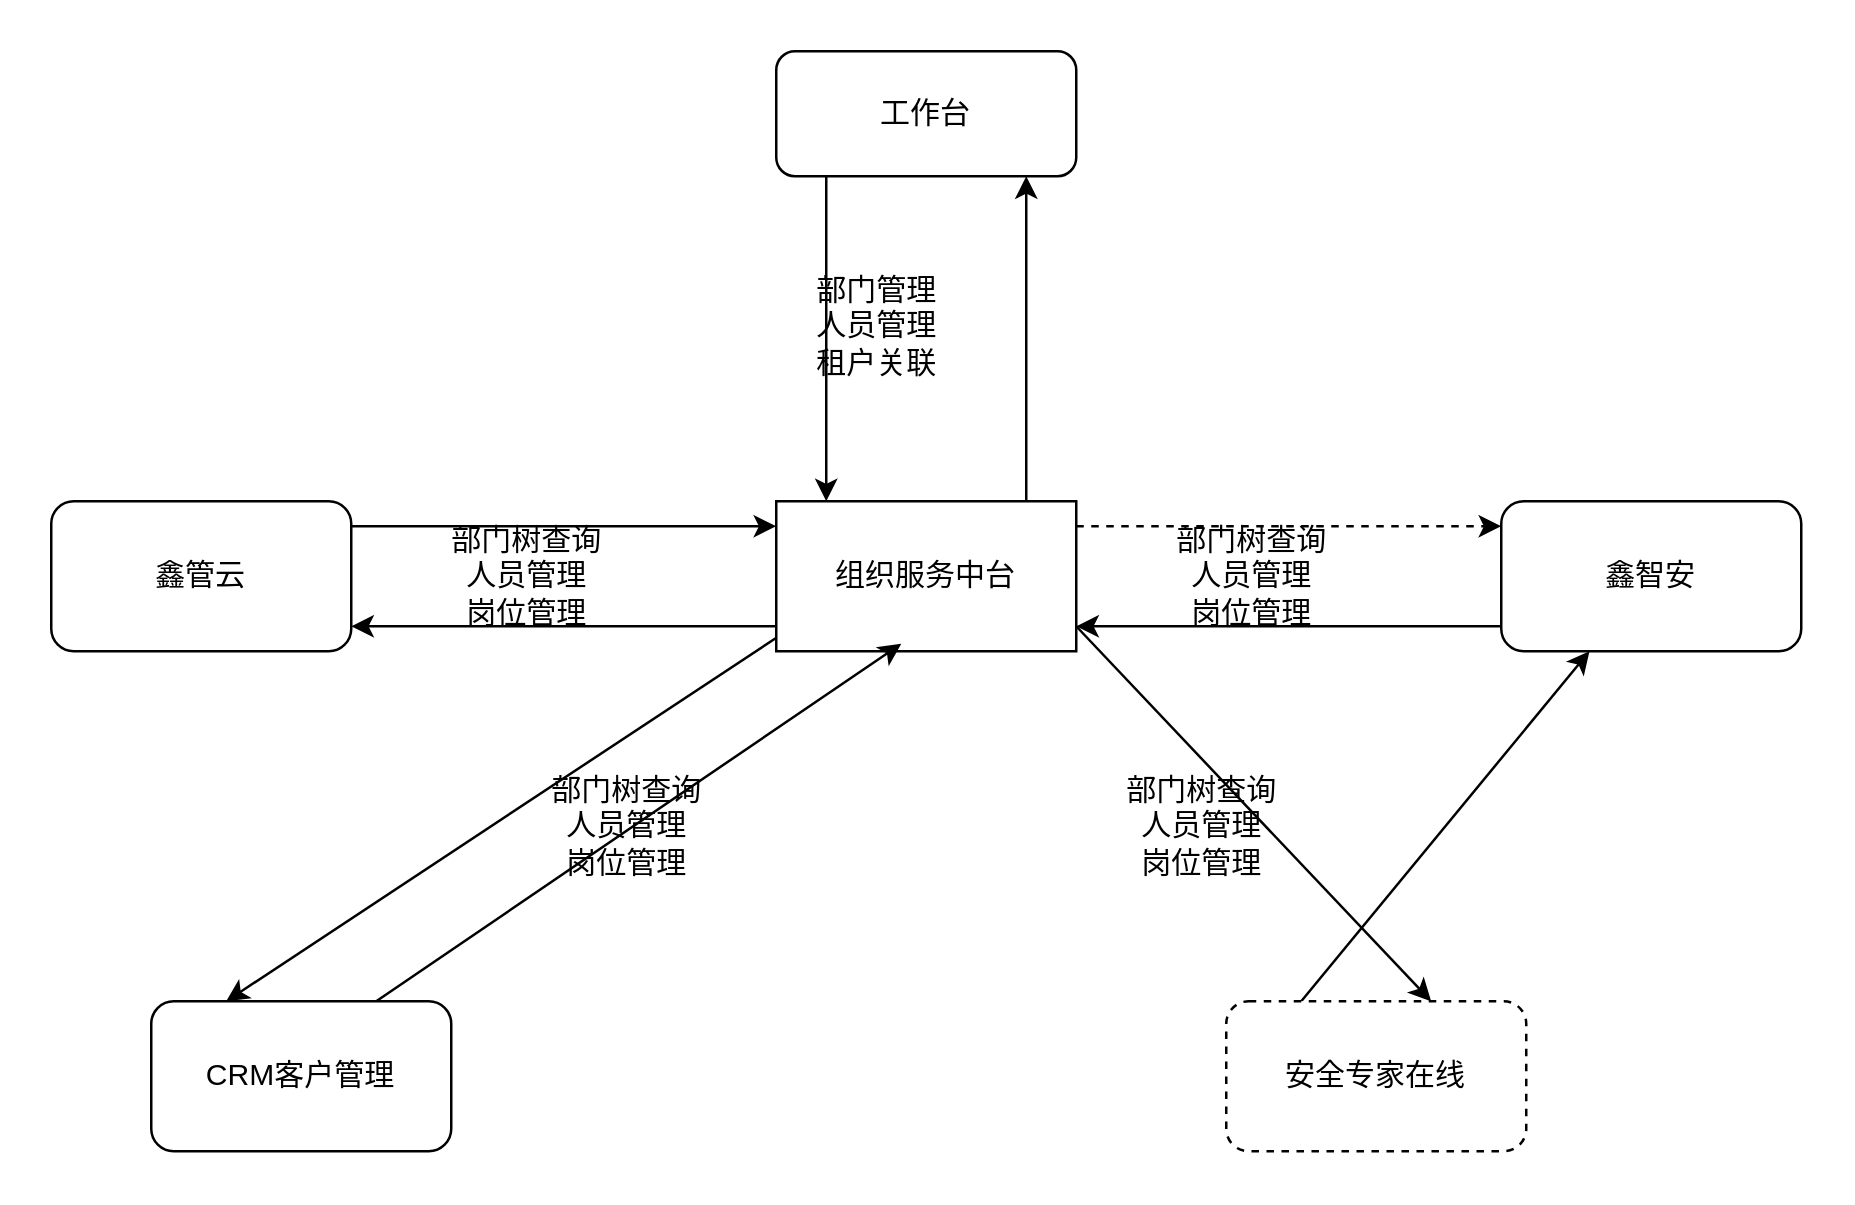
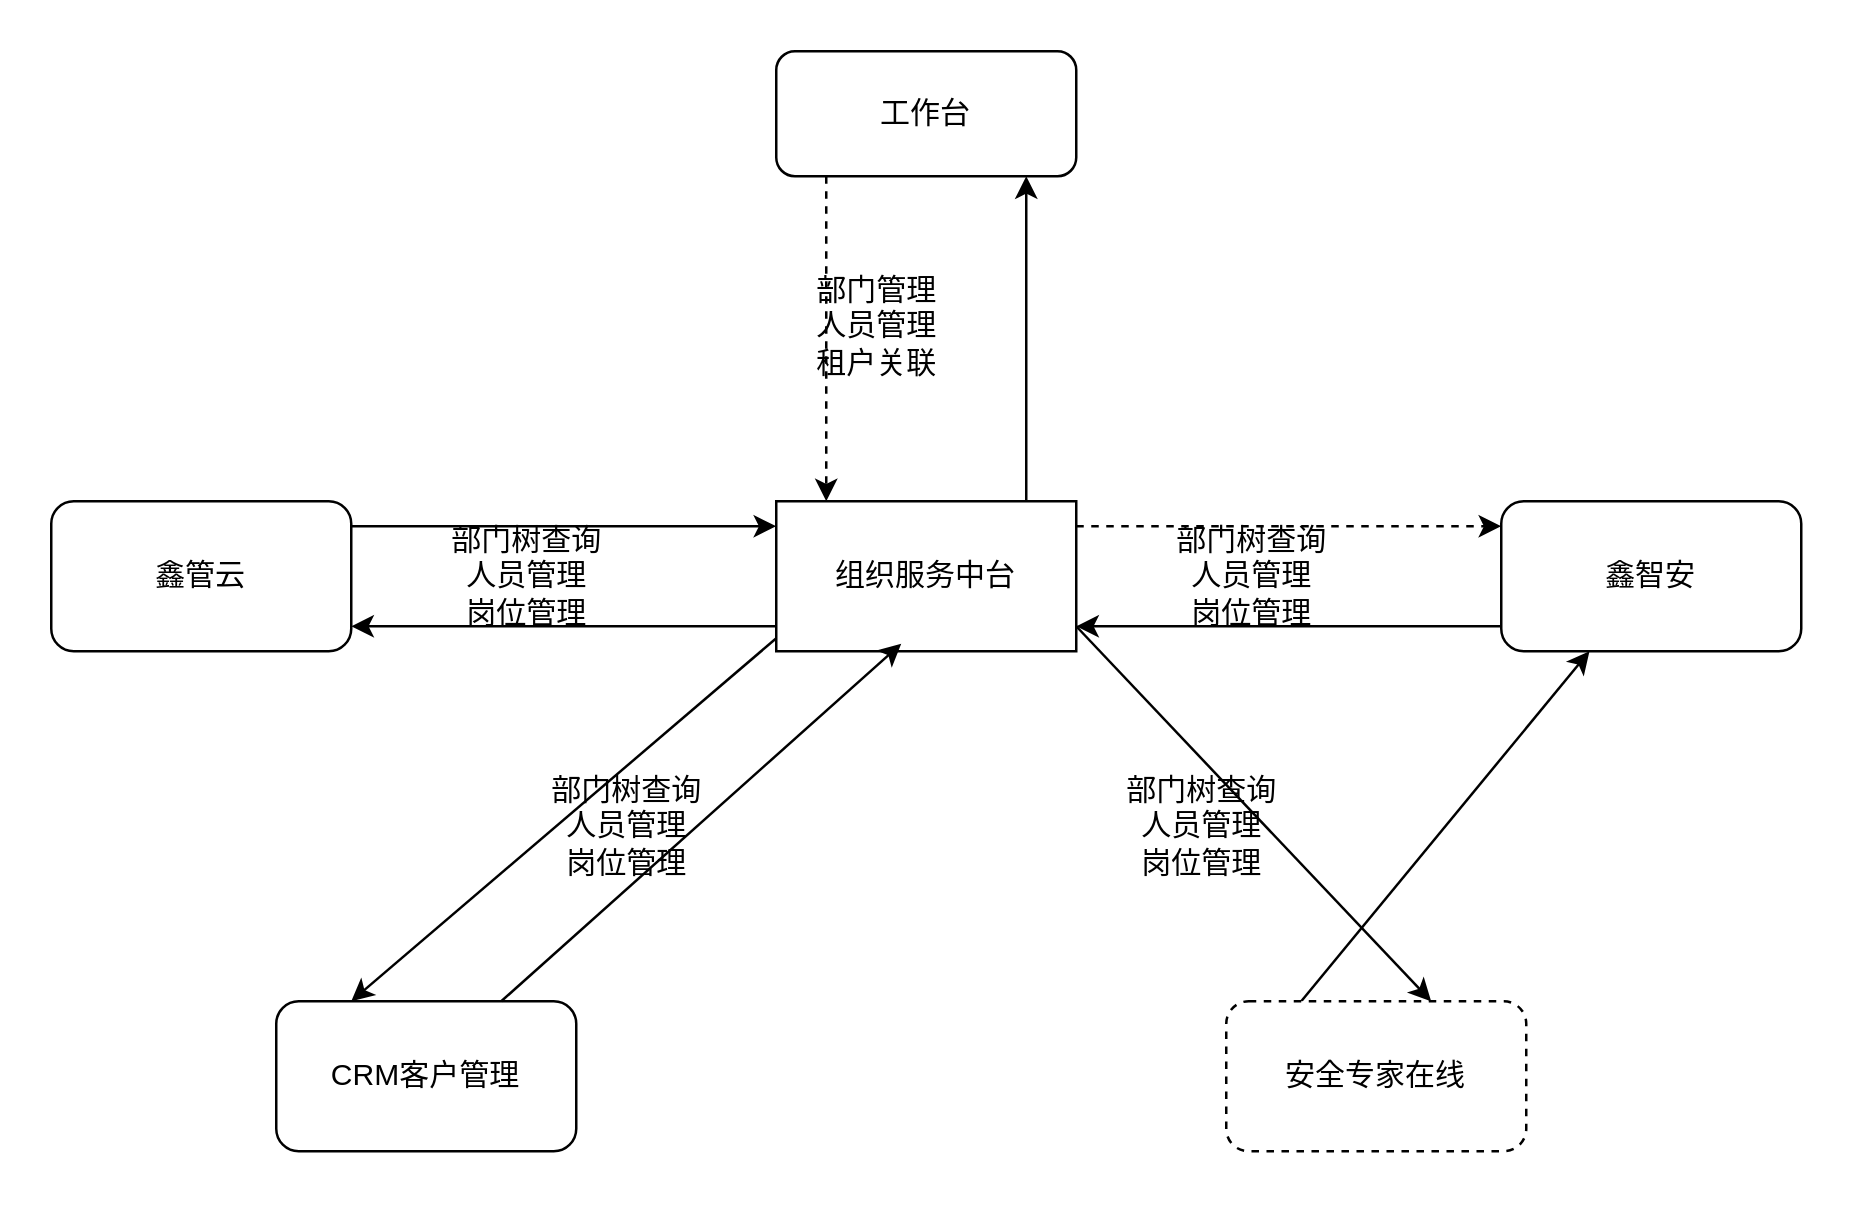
edge "工作台" -> "组织服务中台": style solid -> dashed
node "CRM客户管理": moved (301, 1076) -> (426, 1076)
